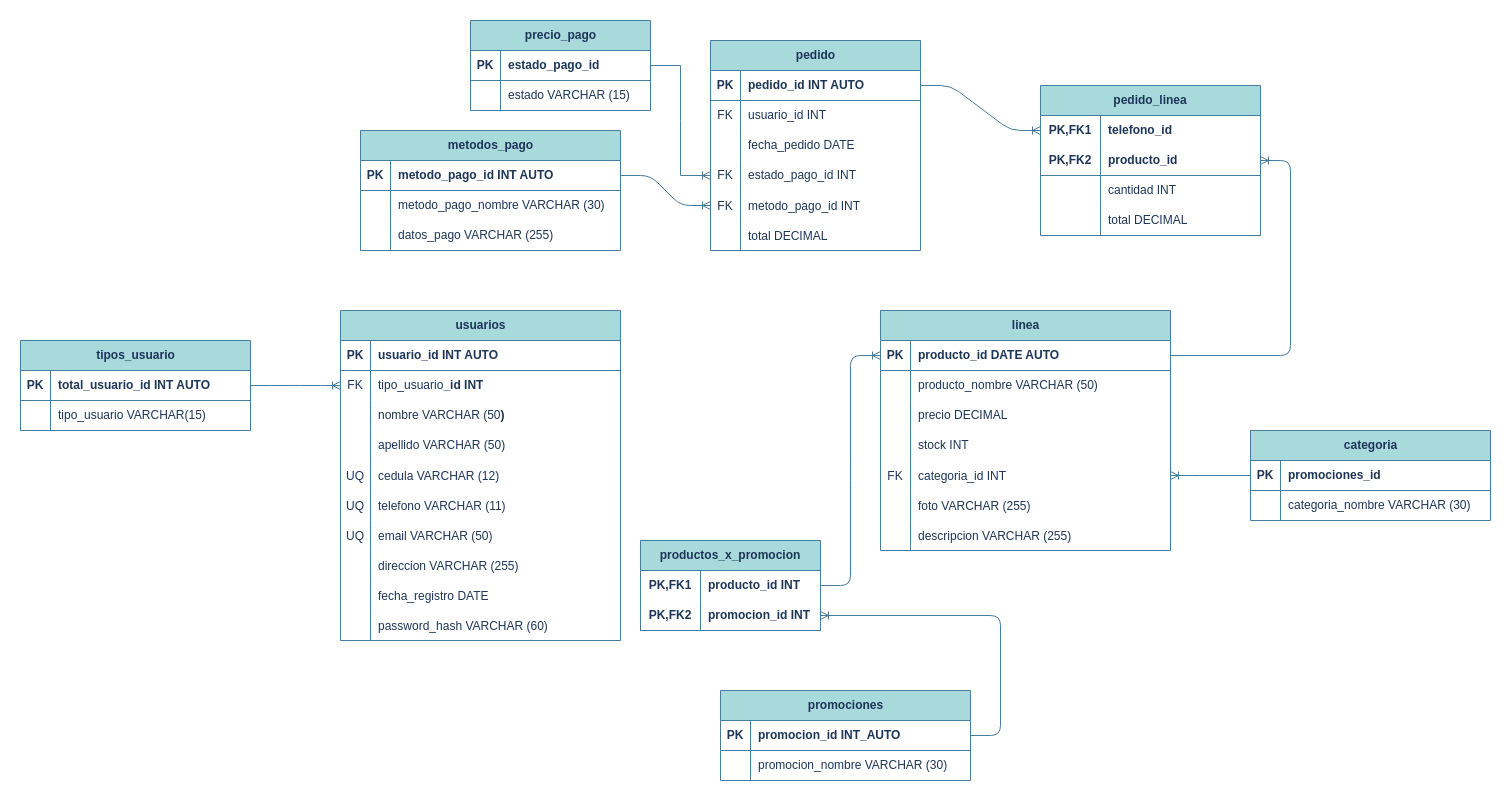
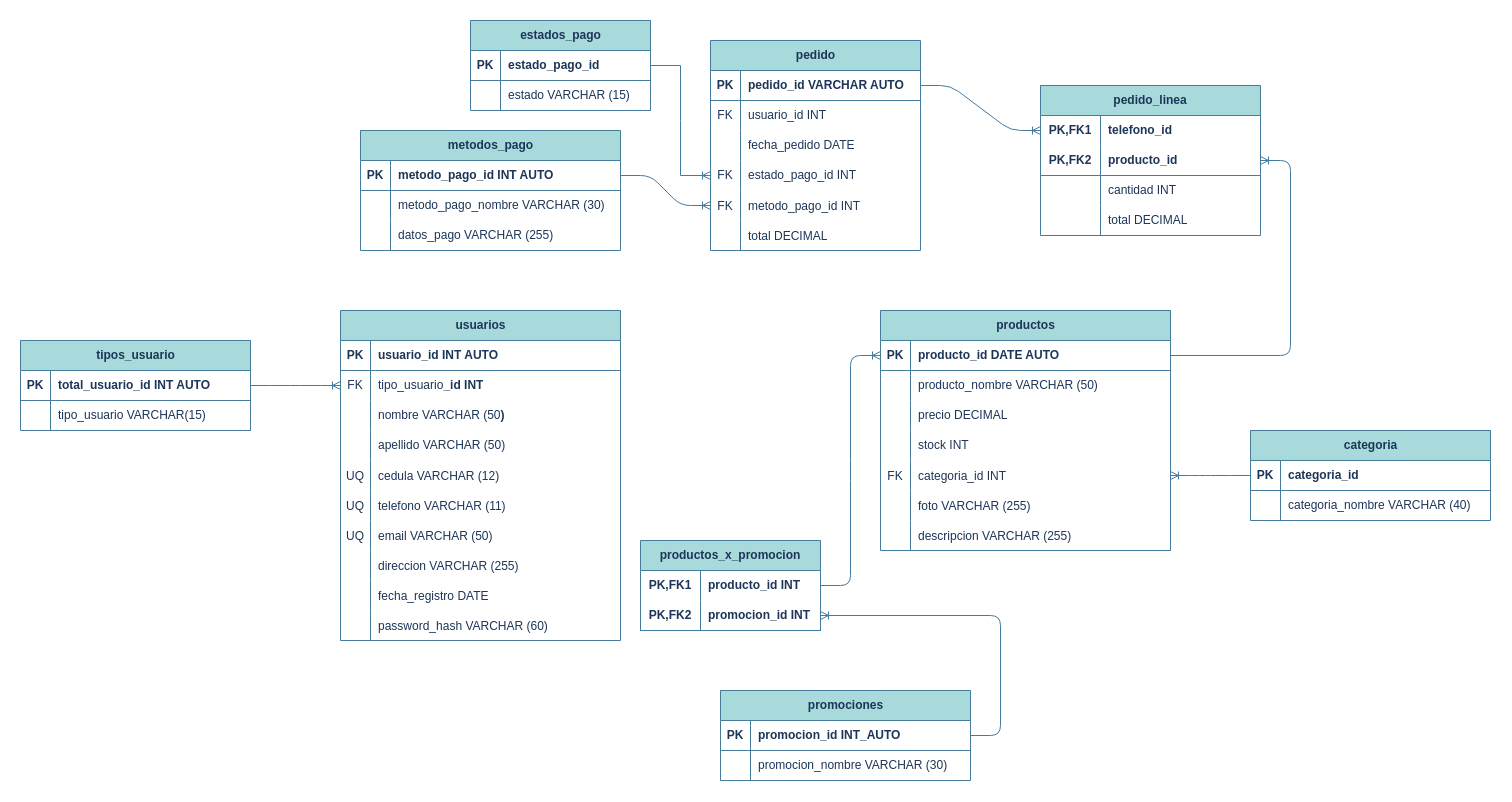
node "precio_pago": label "precio_pago" -> "estados_pago"
node "pedido_id INT AUTO": label "pedido_id INT AUTO" -> "pedido_id VARCHAR AUTO"
node "linea": label "linea" -> "productos"
node "promociones_id": label "promociones_id" -> "categoria_id"
node "categoria_nombre VARCHAR (30)": label "categoria_nombre VARCHAR (30)" -> "categoria_nombre VARCHAR (40)"
